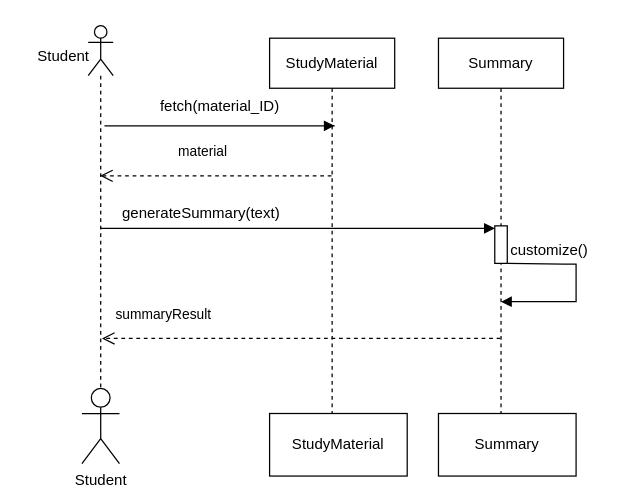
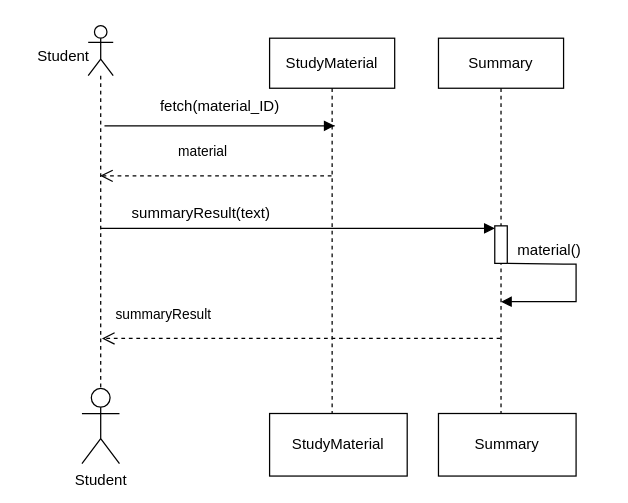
node "generateSummary(text)": label "generateSummary(text)" -> "summaryResult(text)"
node "customize()": label "customize()" -> "material()"
